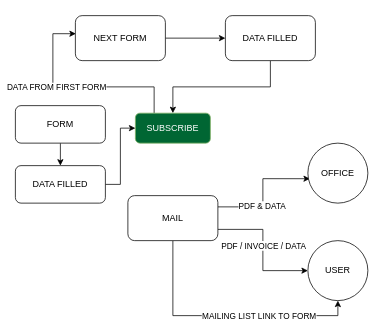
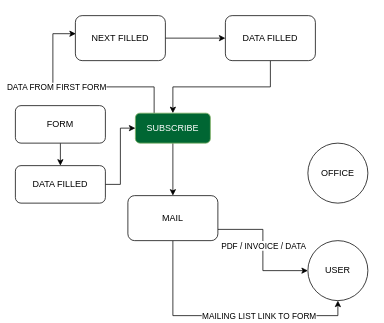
node "NEXT FORM": label "NEXT FORM" -> "NEXT FILLED"
edge "MAIL" -> "OFFICE": removed, label "PDF & DATA"
edge "SUBSCRIBE" -> "MAIL": added
